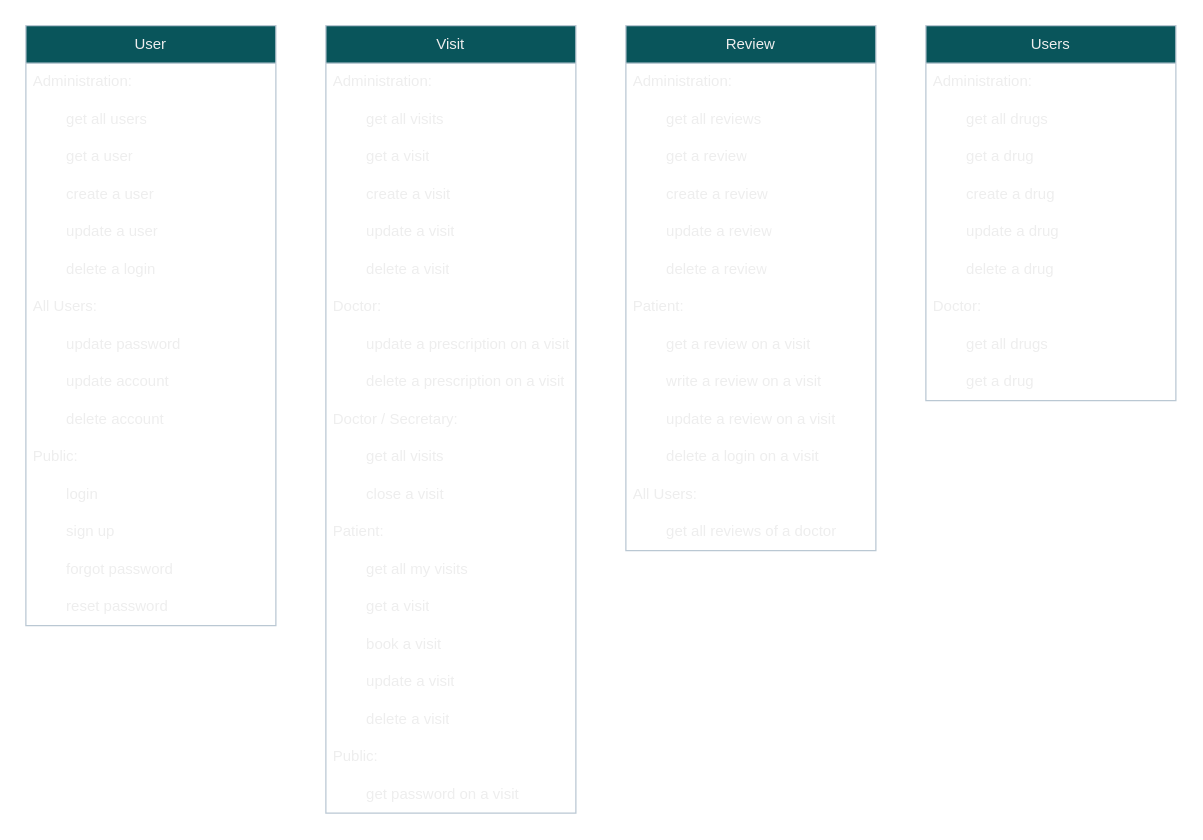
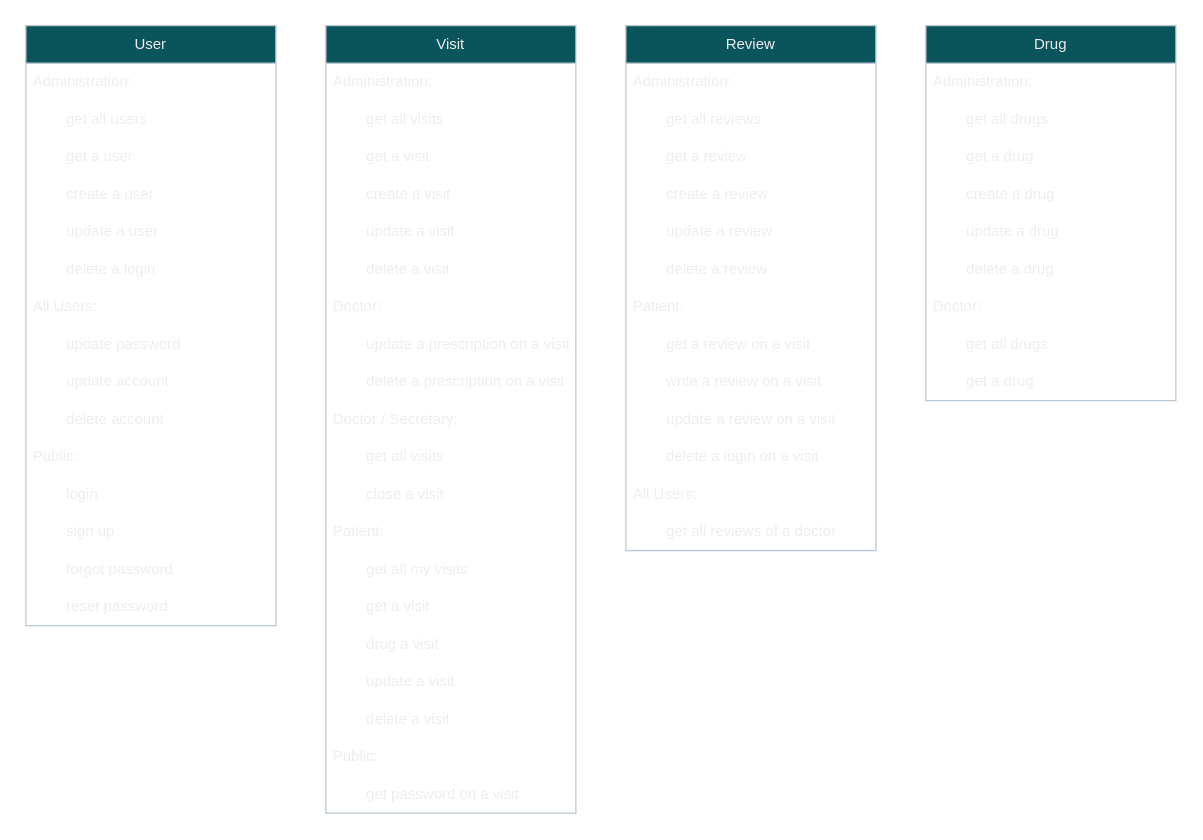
node "Users": label "Users" -> "Drug"
node "book a visit": label "book a visit" -> "drug a visit"
